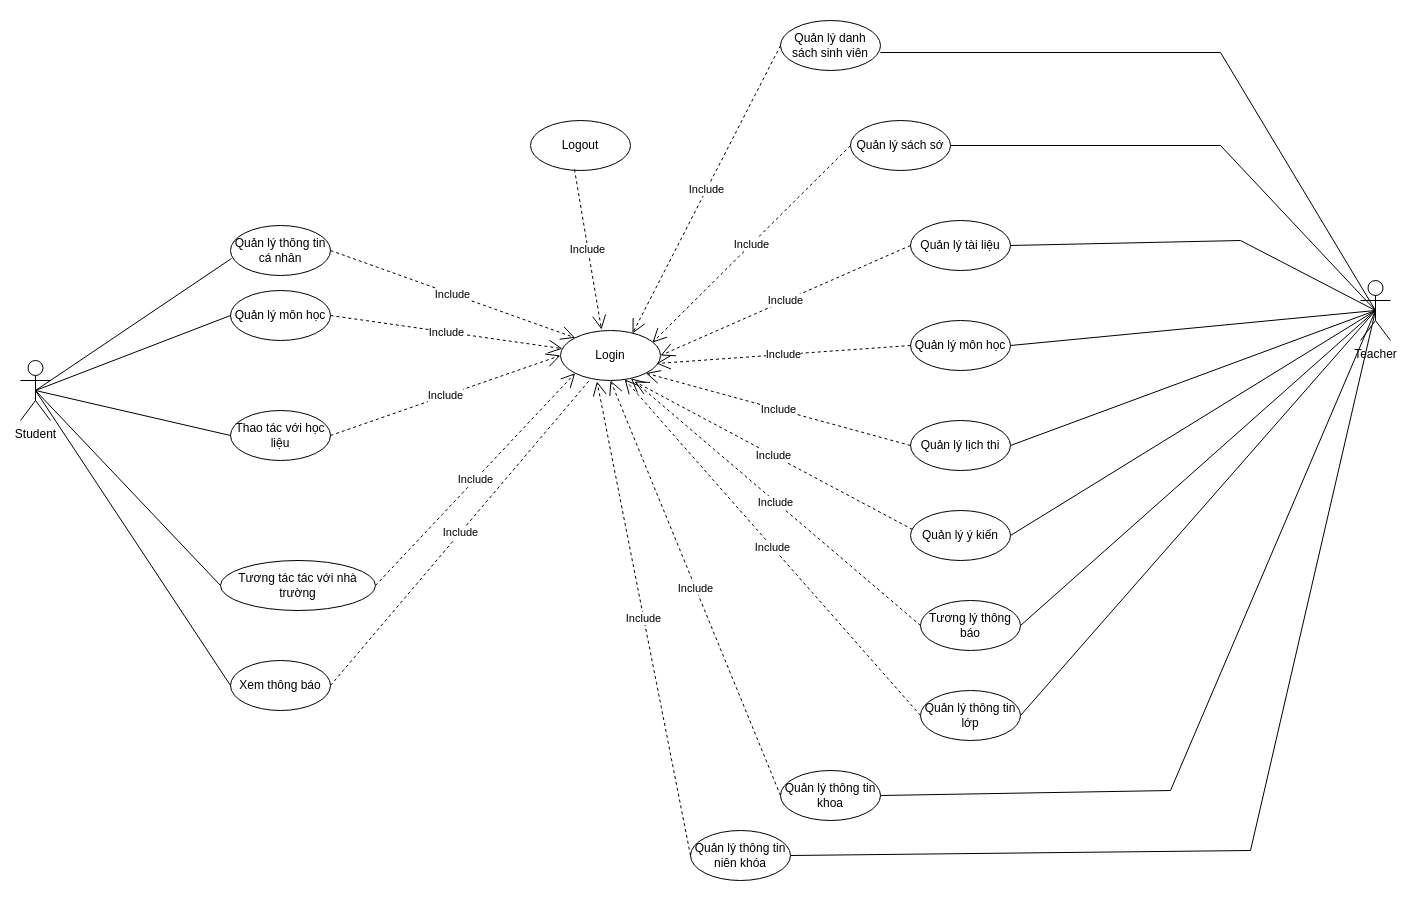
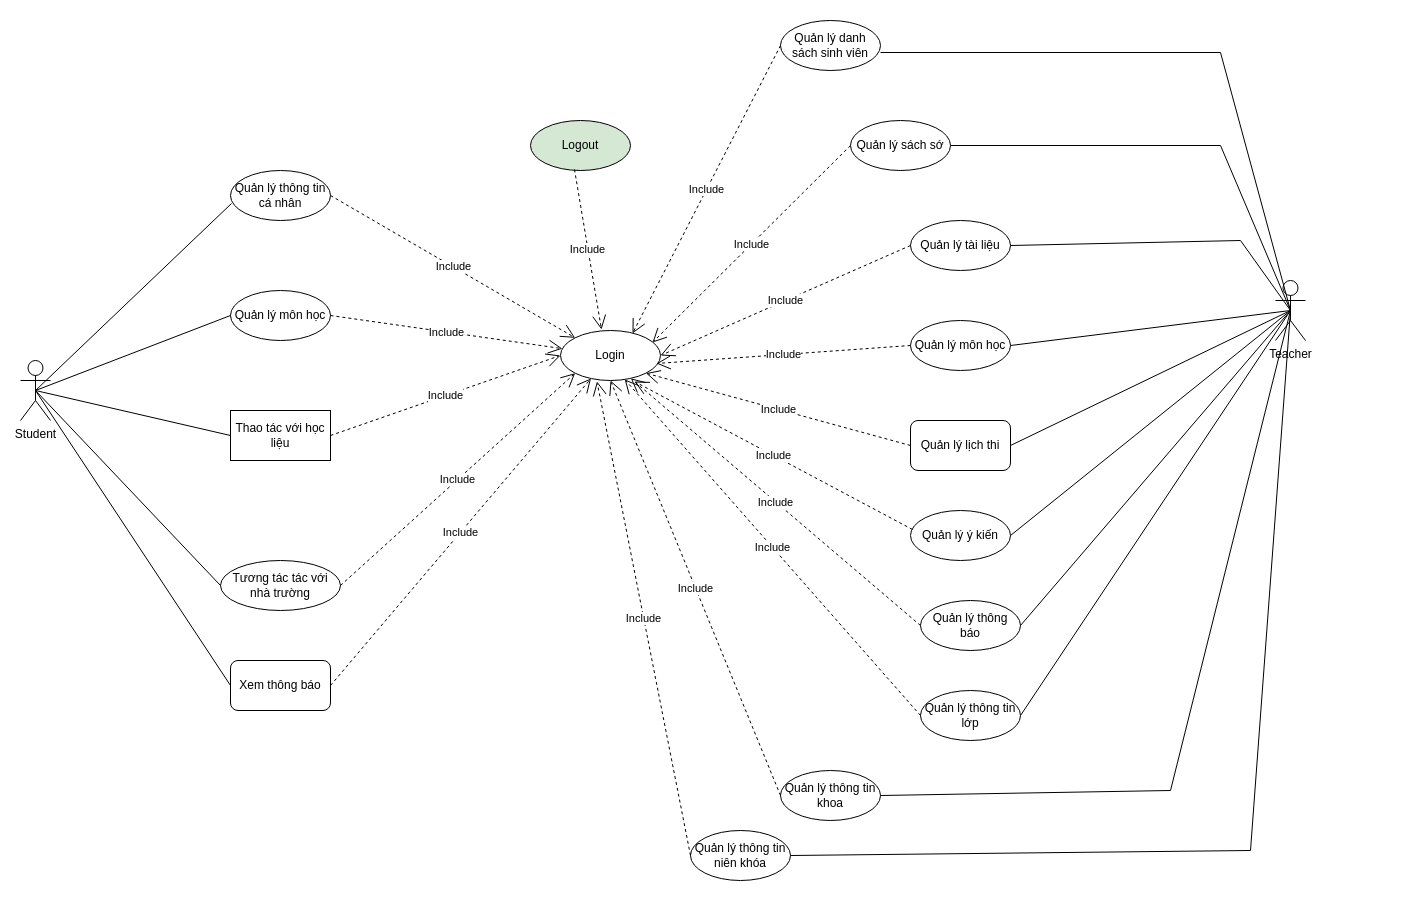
node "Logout": fillcolor #ffffff -> #d5e8d4
node "Quản lý thông tin cá nhân": moved (281, 251) -> (281, 196)
node "Teacher": moved (1376, 311) -> (1291, 311)
edge "Login" -- "Xem thông báo": arrowhead none -> open
node "Thao tác với học liệu": shape ellipse -> rectangle
node "Quản lý lịch thi": shape ellipse -> rounded rectangle
node "Tương tác tác với nhà trường": size 155x50 -> 120x50
node "Tương lý thông báo": label "Tương lý thông báo" -> "Quản lý thông báo"
node "Xem thông báo": shape ellipse -> rounded rectangle
